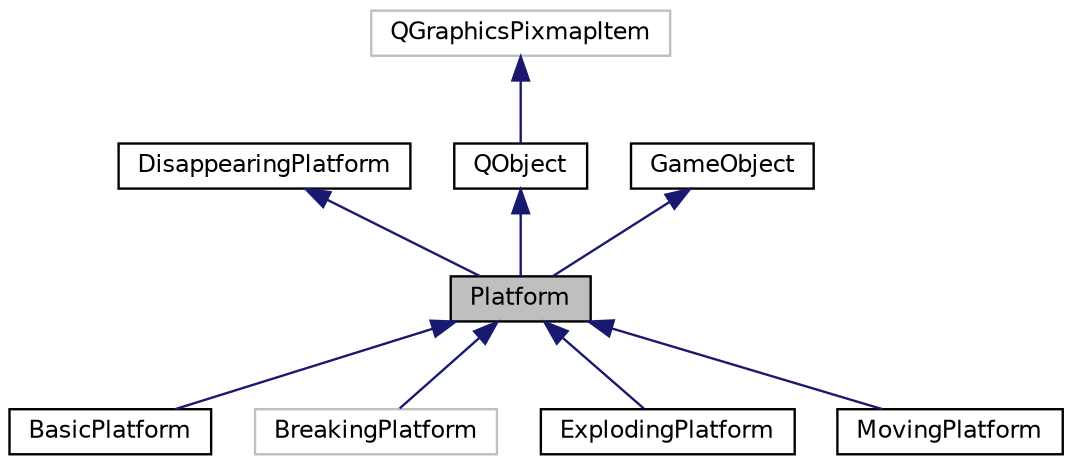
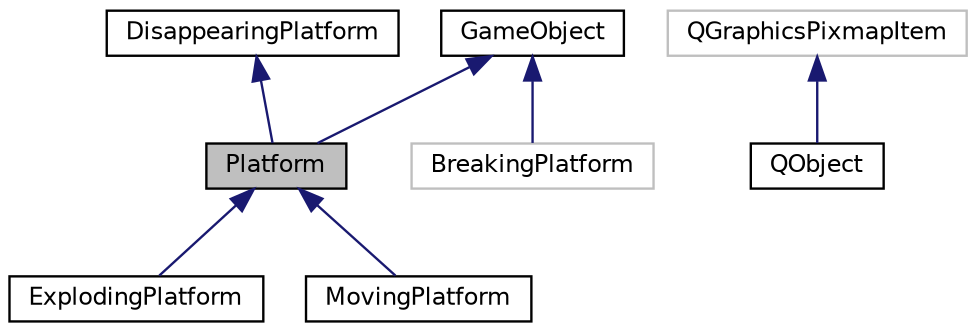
edge "Platform" -> "QObject": removed
edge "BreakingPlatform" -> "Platform": now "BreakingPlatform" -> "GameObject"
node "BasicPlatform": removed
